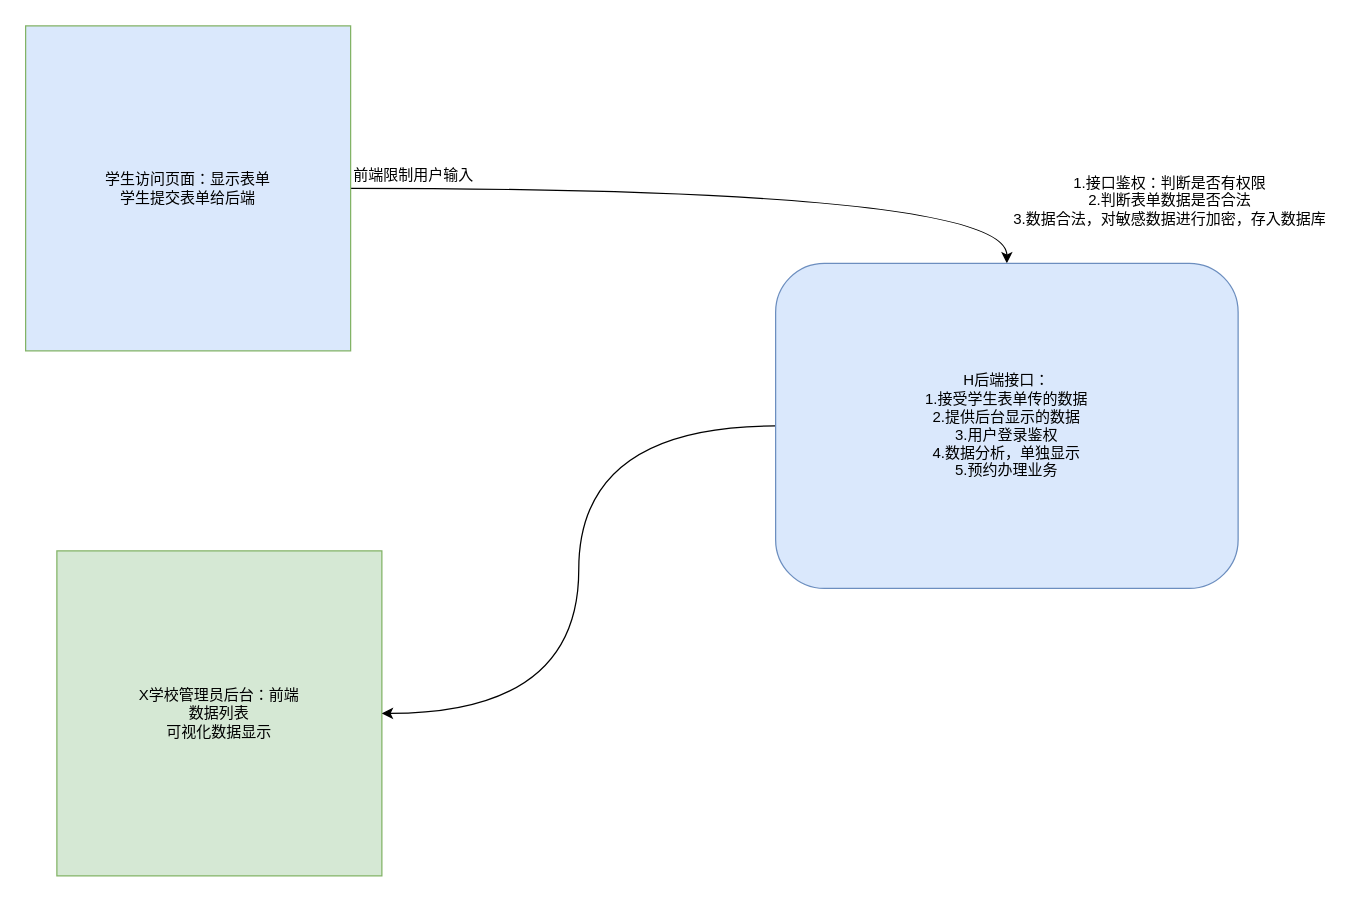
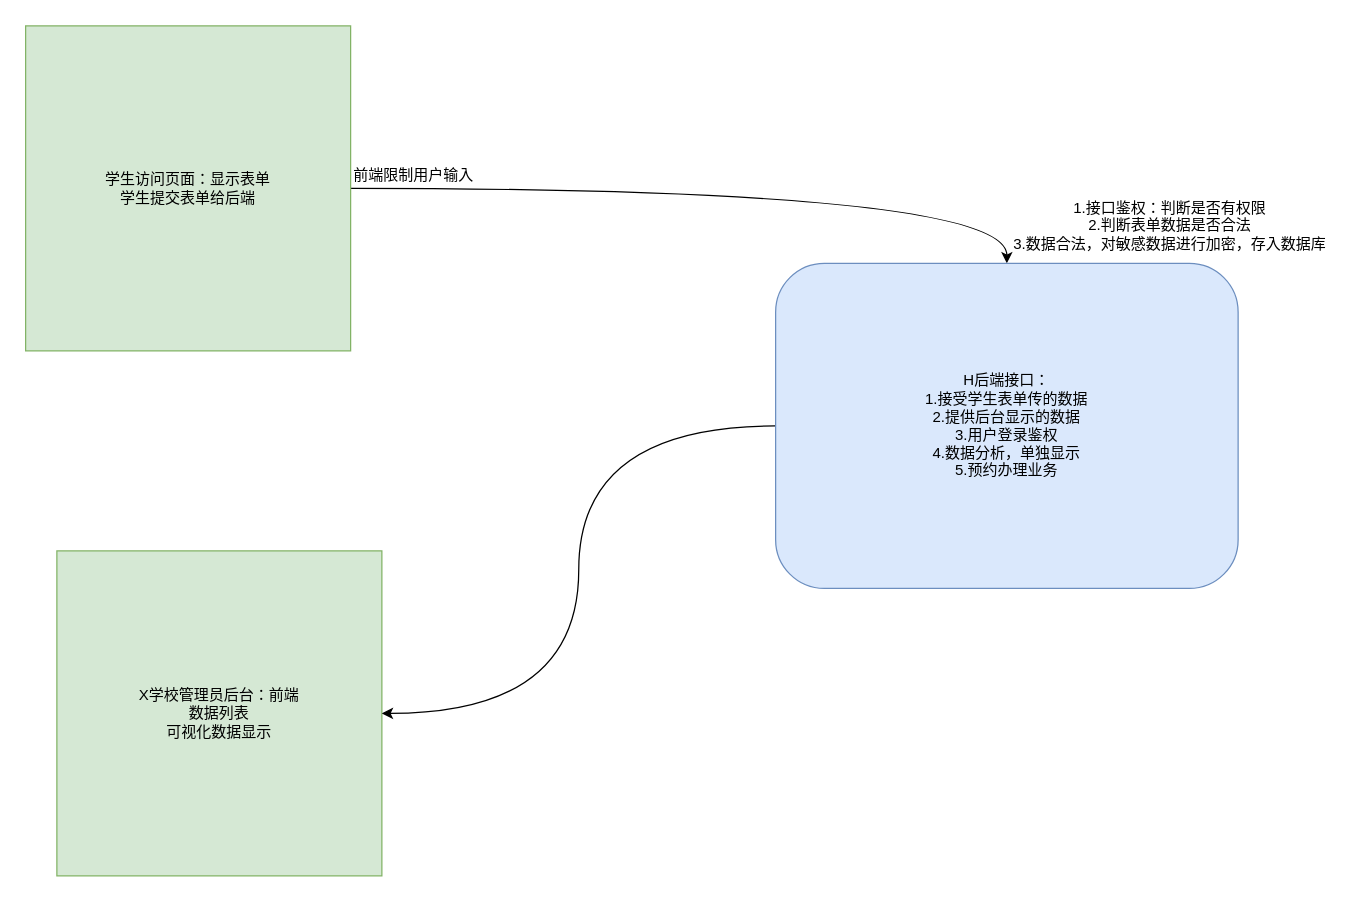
node "学生访问页面：显示表单 学生提交表单给后端": fillcolor #dae8fc -> #d5e8d4
node "1.接口鉴权：判断是否有权限 2.判断表单数据是否合法 3.数据合法，对敏感数据进行加密，存入数据库": moved (1169, 201) -> (1169, 226)
